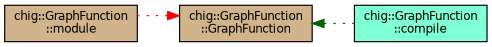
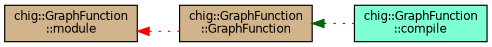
edge "chig::GraphFunction ::module" -> "chig::GraphFunction ::GraphFunction": reversed
